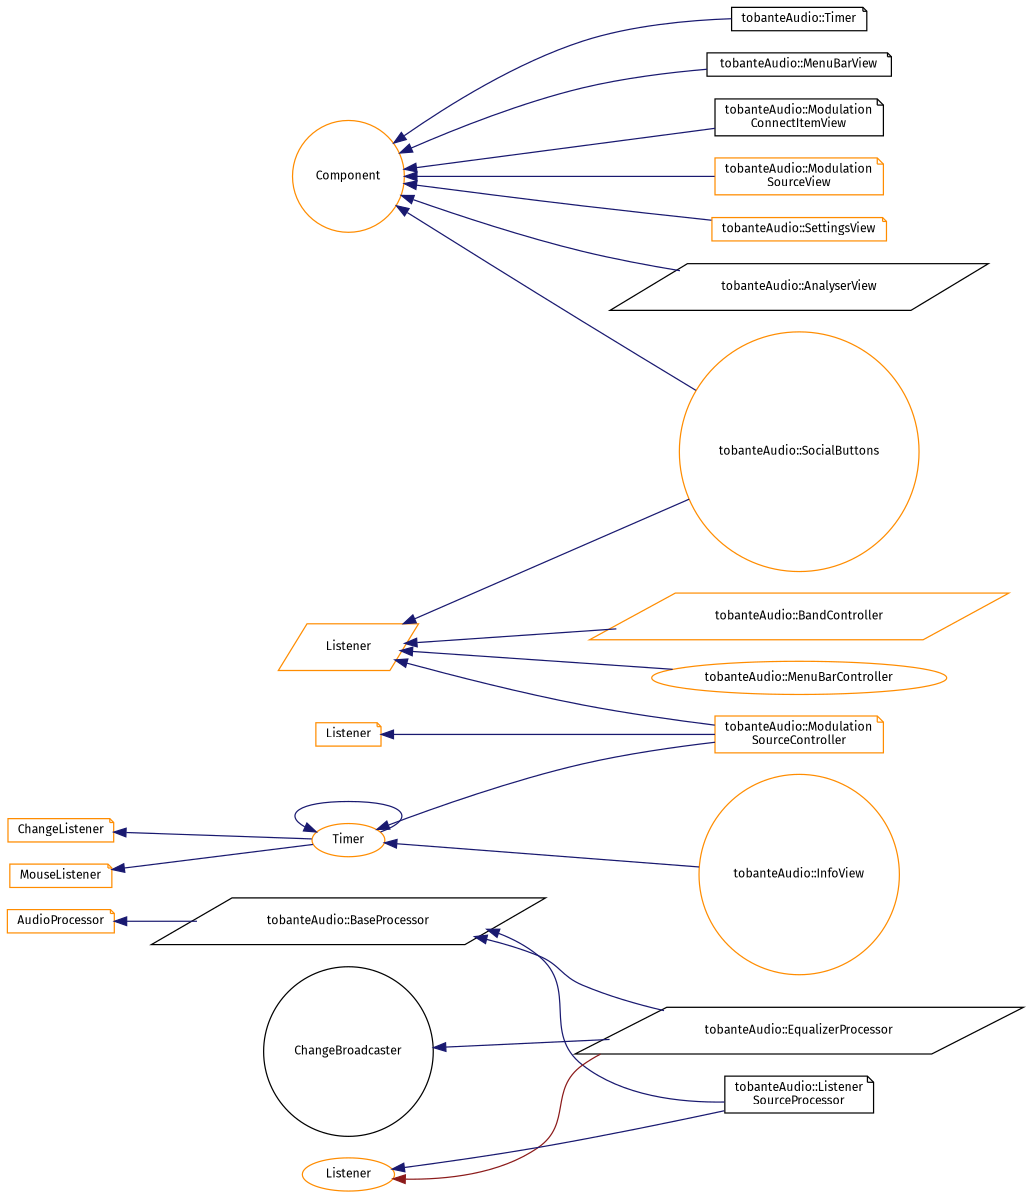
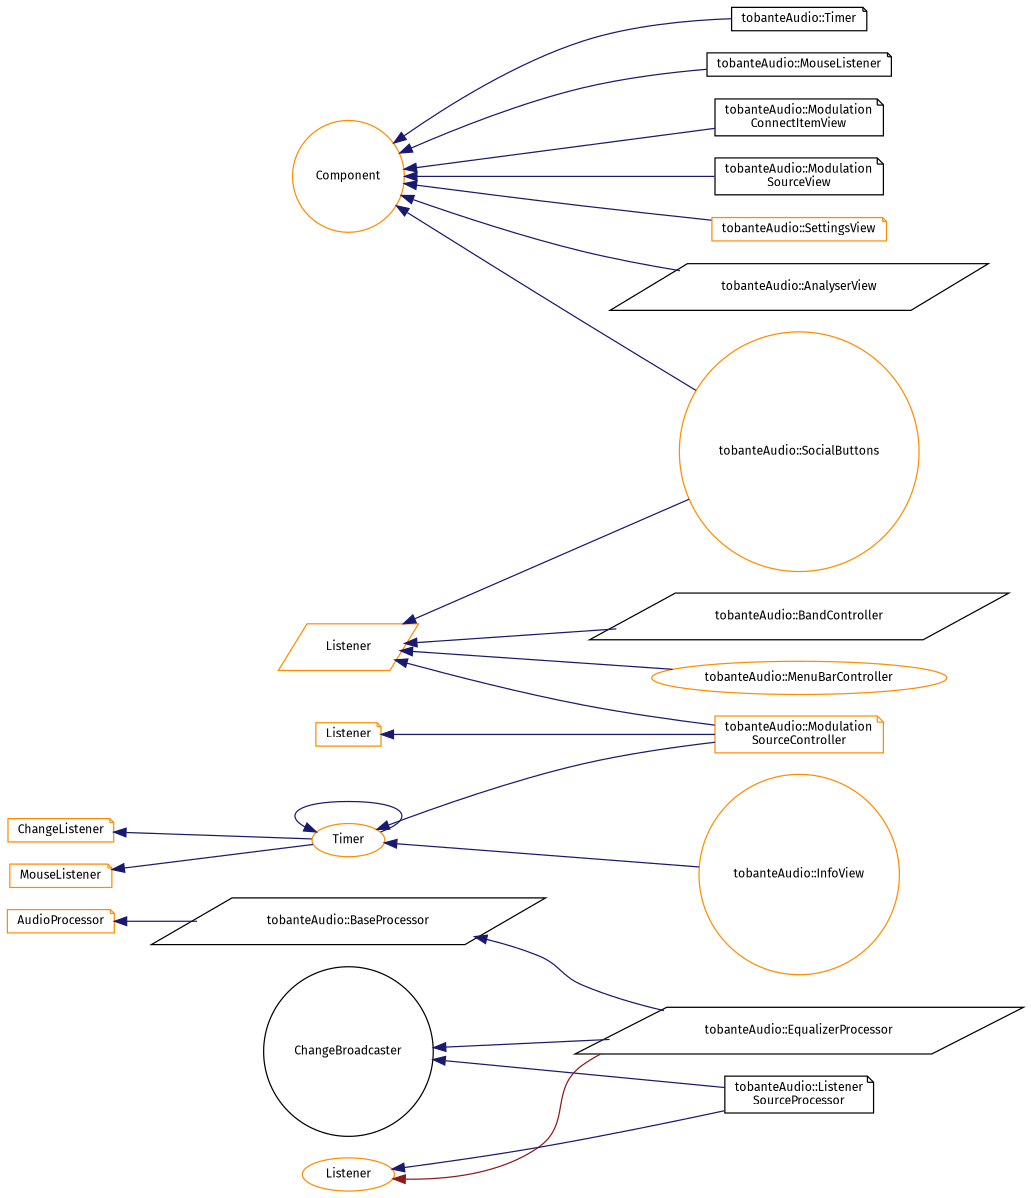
node "tobanteAudio::MenuBarView": label "tobanteAudio::MenuBarView" -> "tobanteAudio::MouseListener"
node "tobanteAudio::Modulation SourceView": color darkorange -> black
node "tobanteAudio::BandController": color darkorange -> black
edge "tobanteAudio::Listener SourceProcessor" -> "tobanteAudio::BaseProcessor": now "tobanteAudio::Listener SourceProcessor" -> "ChangeBroadcaster"
